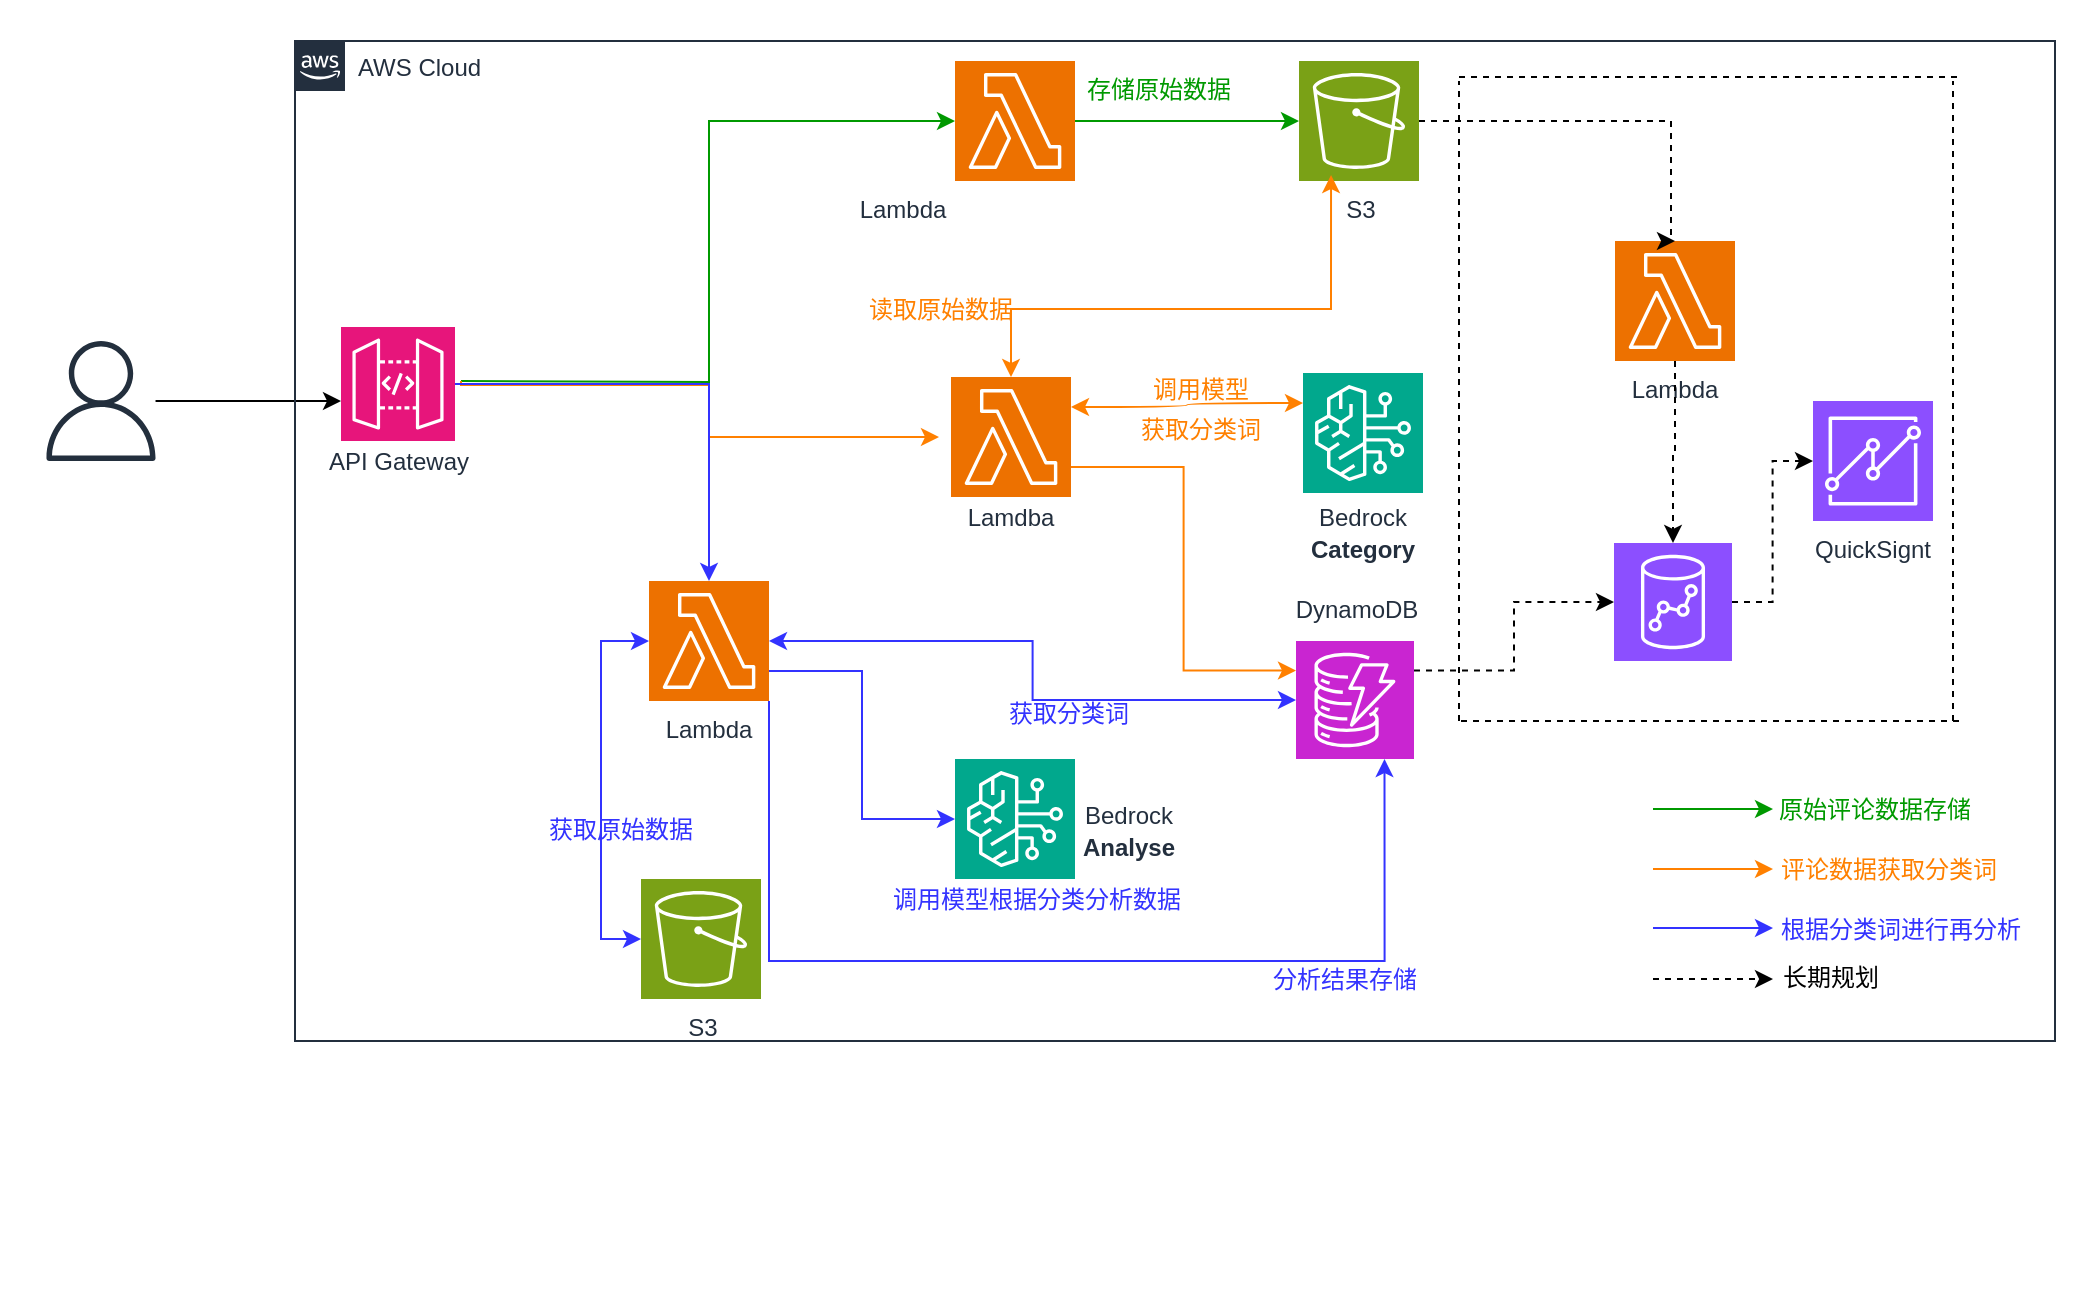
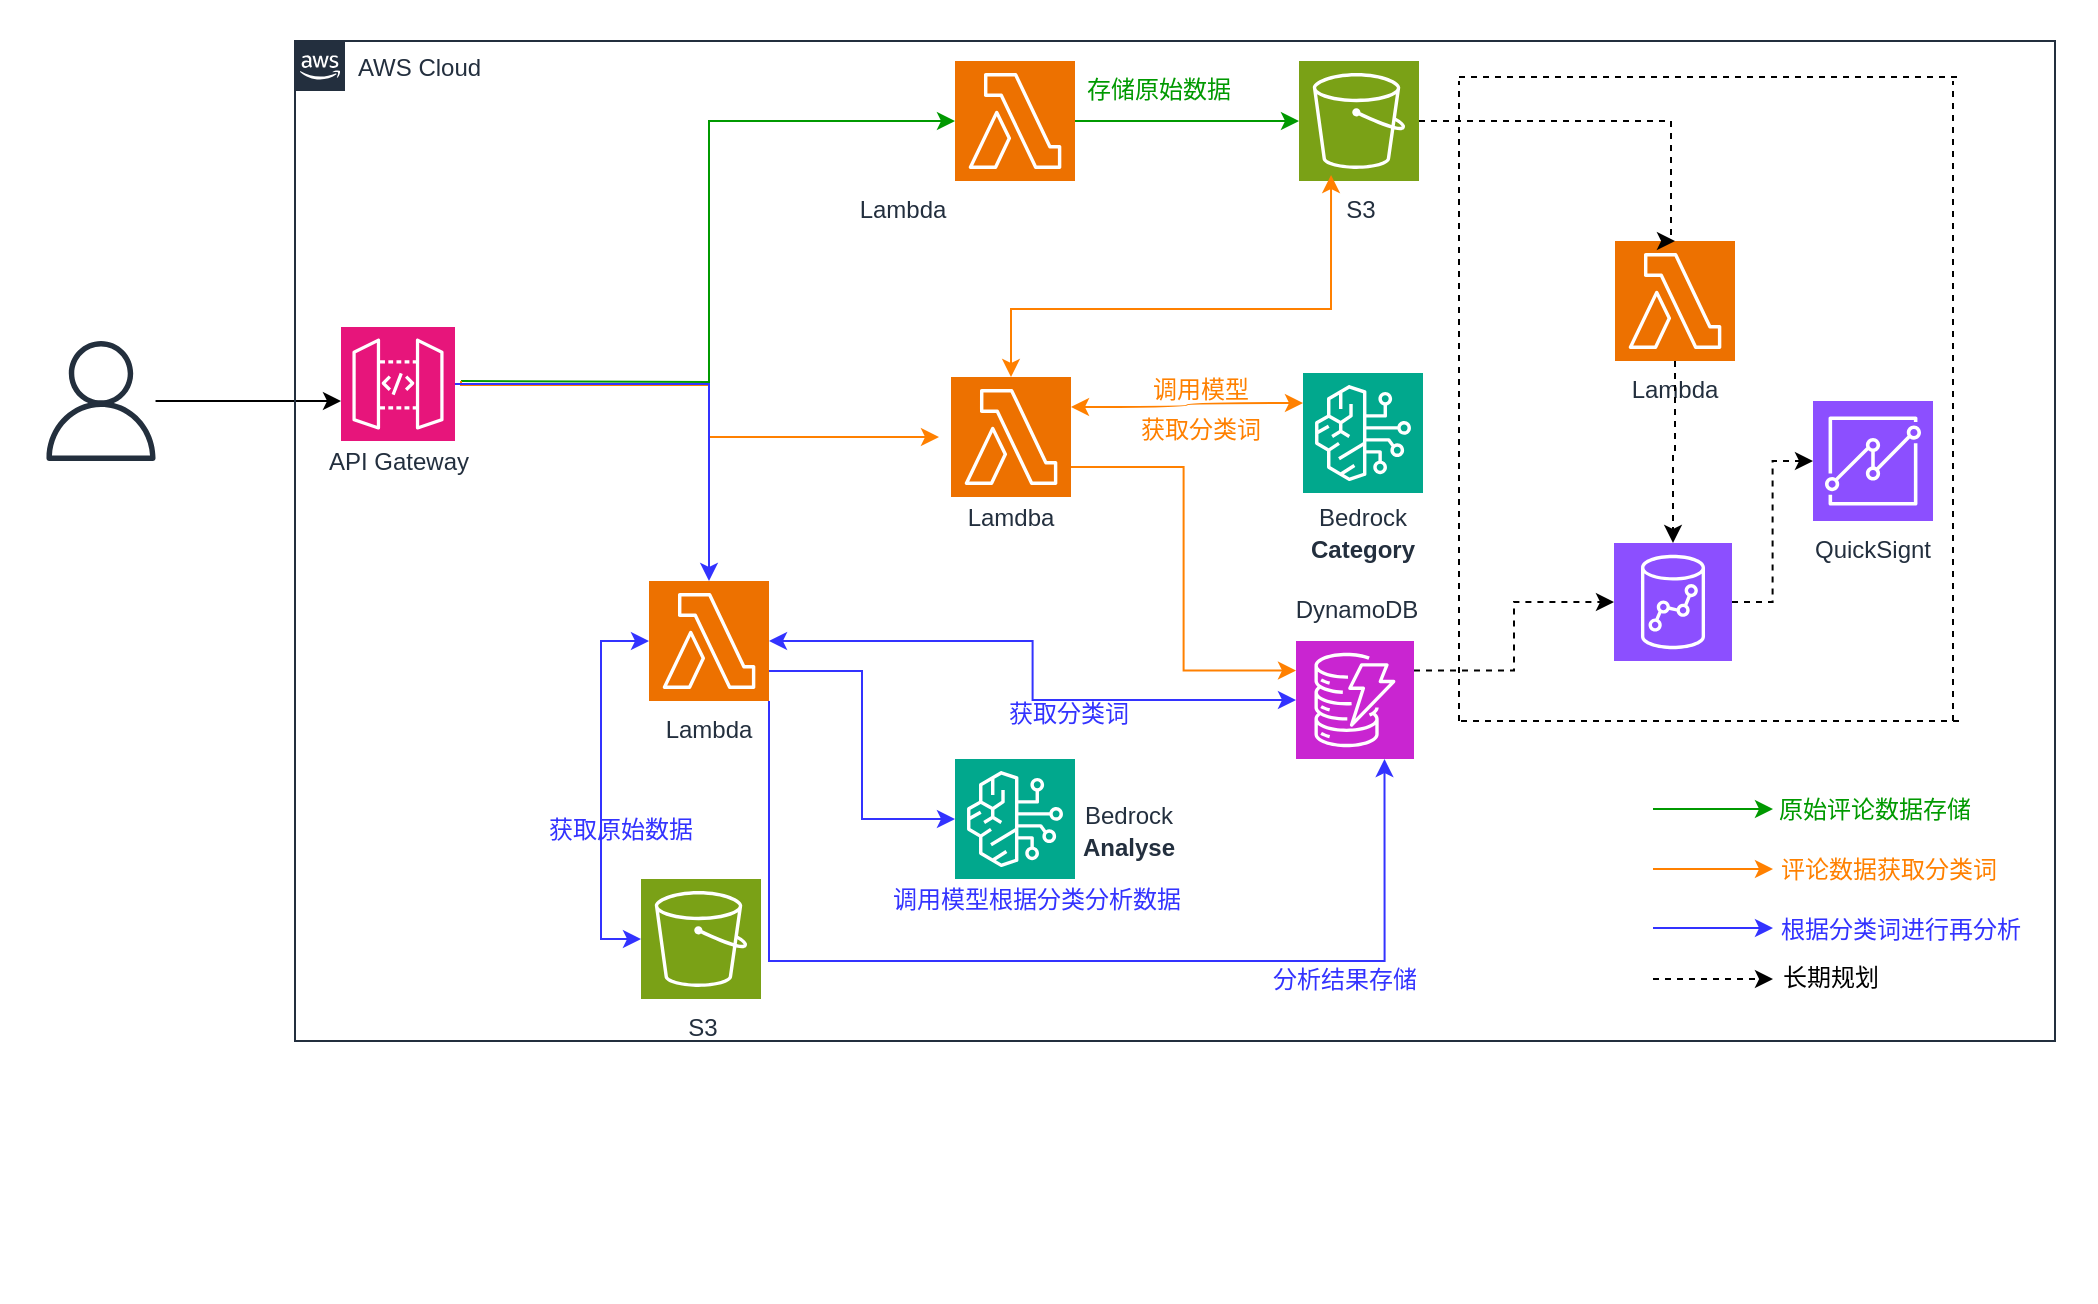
node "读取原始数据": removed
